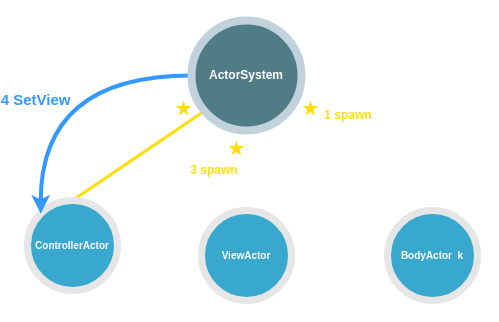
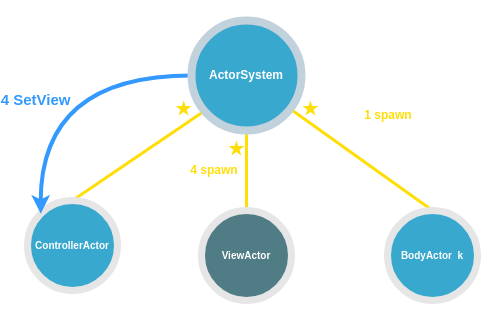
node "ActorSystem": fillcolor #507c85 -> #38a8ce
node "1 spawn": moved (348, 116) -> (388, 116)
edge "ActorSystem" -- "BodyActor k": added
node "3 spawn": label "3 spawn" -> "4 spawn"
edge "ActorSystem" -- "ViewActor": added
node "ViewActor": fillcolor #38a8ce -> #507c85
